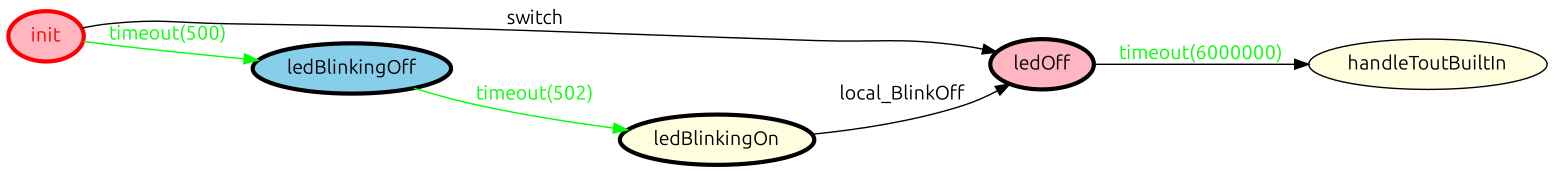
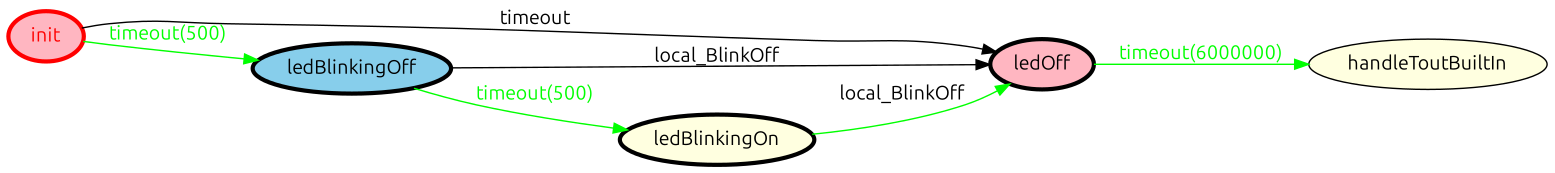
edge "init" -> "ledOff": label "switch" -> "timeout"
edge "ledOff" -> "handleToutBuiltIn": color black -> green
edge "ledBlinkingOff" -> "ledOff": added, label "local_BlinkOff"
edge "ledBlinkingOff" -> "ledBlinkingOn": label "timeout(502)" -> "timeout(500)"
edge "ledBlinkingOn" -> "ledOff": color black -> green
